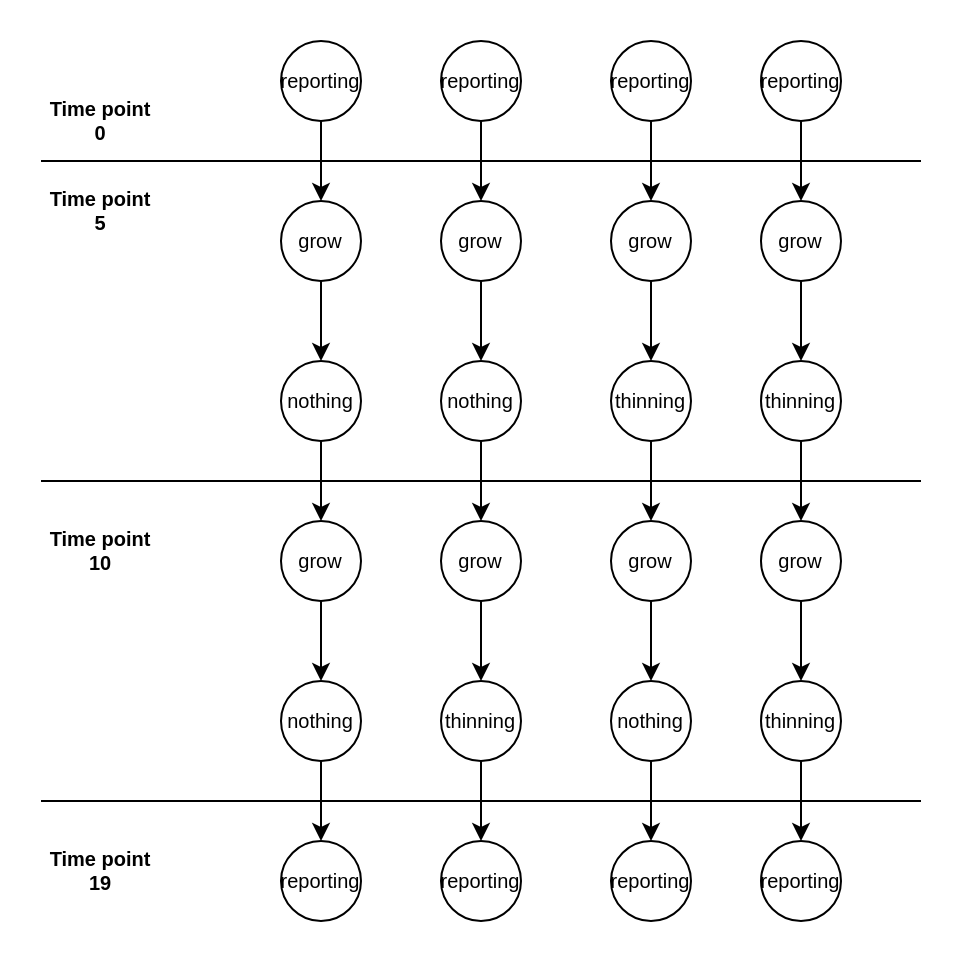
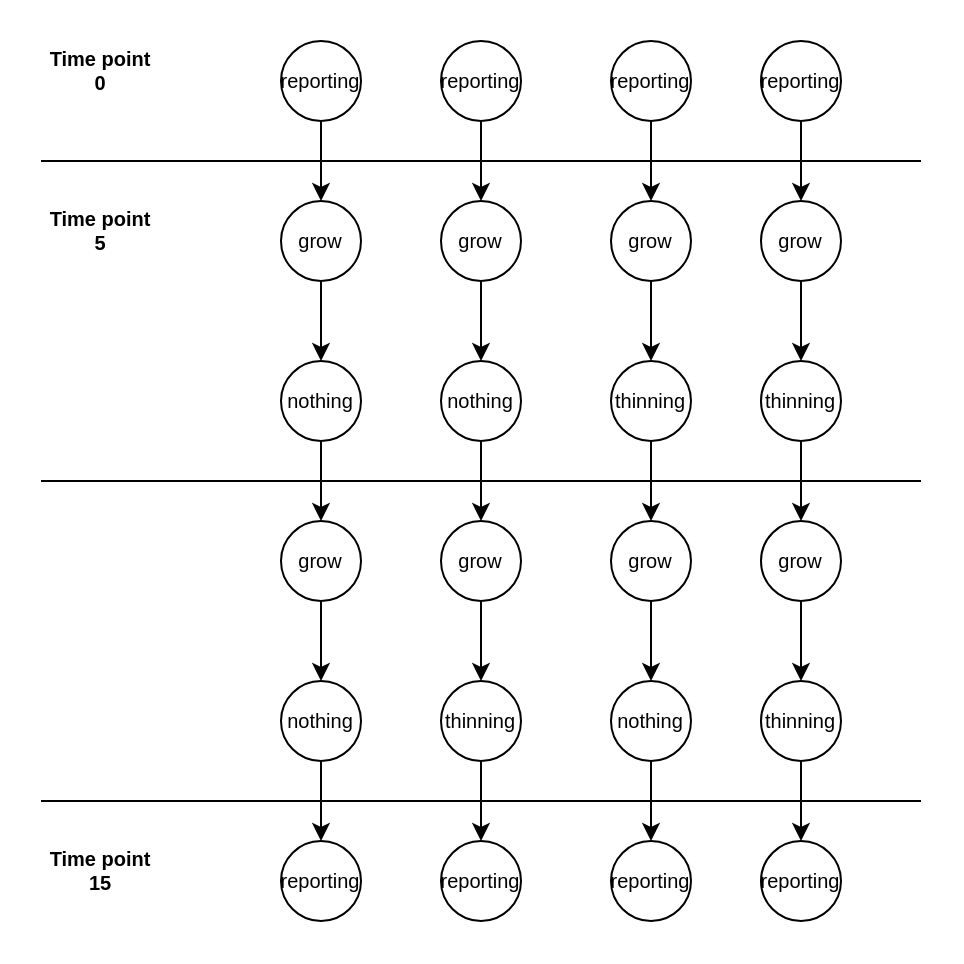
node "Time point 0": moved (101, 121) -> (101, 71)
node "Time point 5": moved (101, 211) -> (101, 231)
node "Time point 10": removed
node "Time point 19": label "Time point 19" -> "Time point 15"
